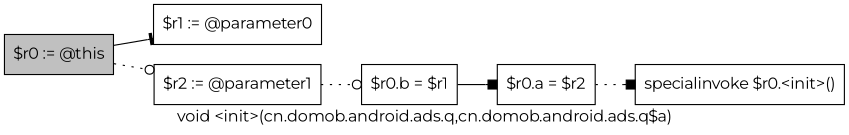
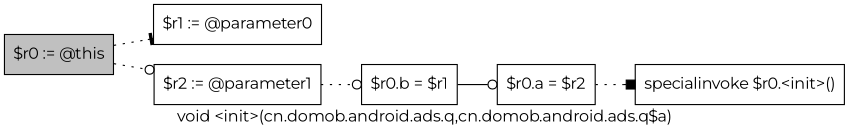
edge "$r0 := @this" -> "$r1 := @parameter0": style solid -> dotted
edge "$r0.b = $r1" -> "$r0.a = $r2": arrowhead box -> odot
